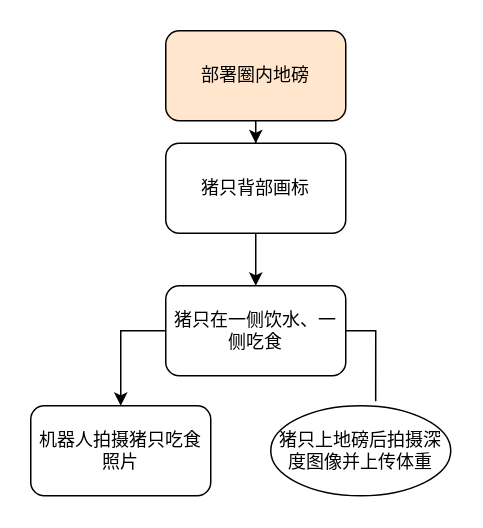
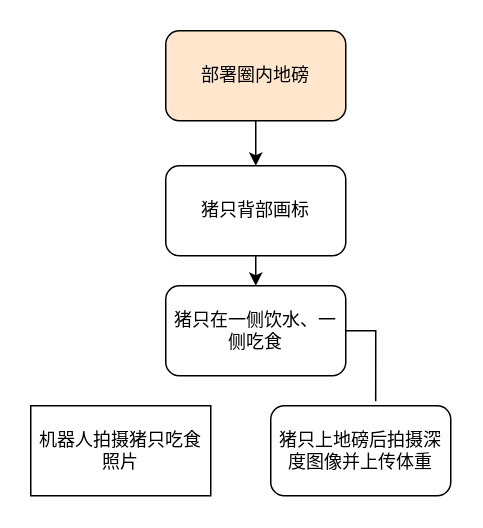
node "猪只背部画标": moved (256, 188) -> (256, 211)
edge "猪只在一侧饮水、一侧吃食" -> "机器人拍摄猪只吃食照片": removed
node "机器人拍摄猪只吃食照片": shape rounded rectangle -> rectangle
node "猪只上地磅后拍摄深度图像并上传体重": shape ellipse -> rounded rectangle
